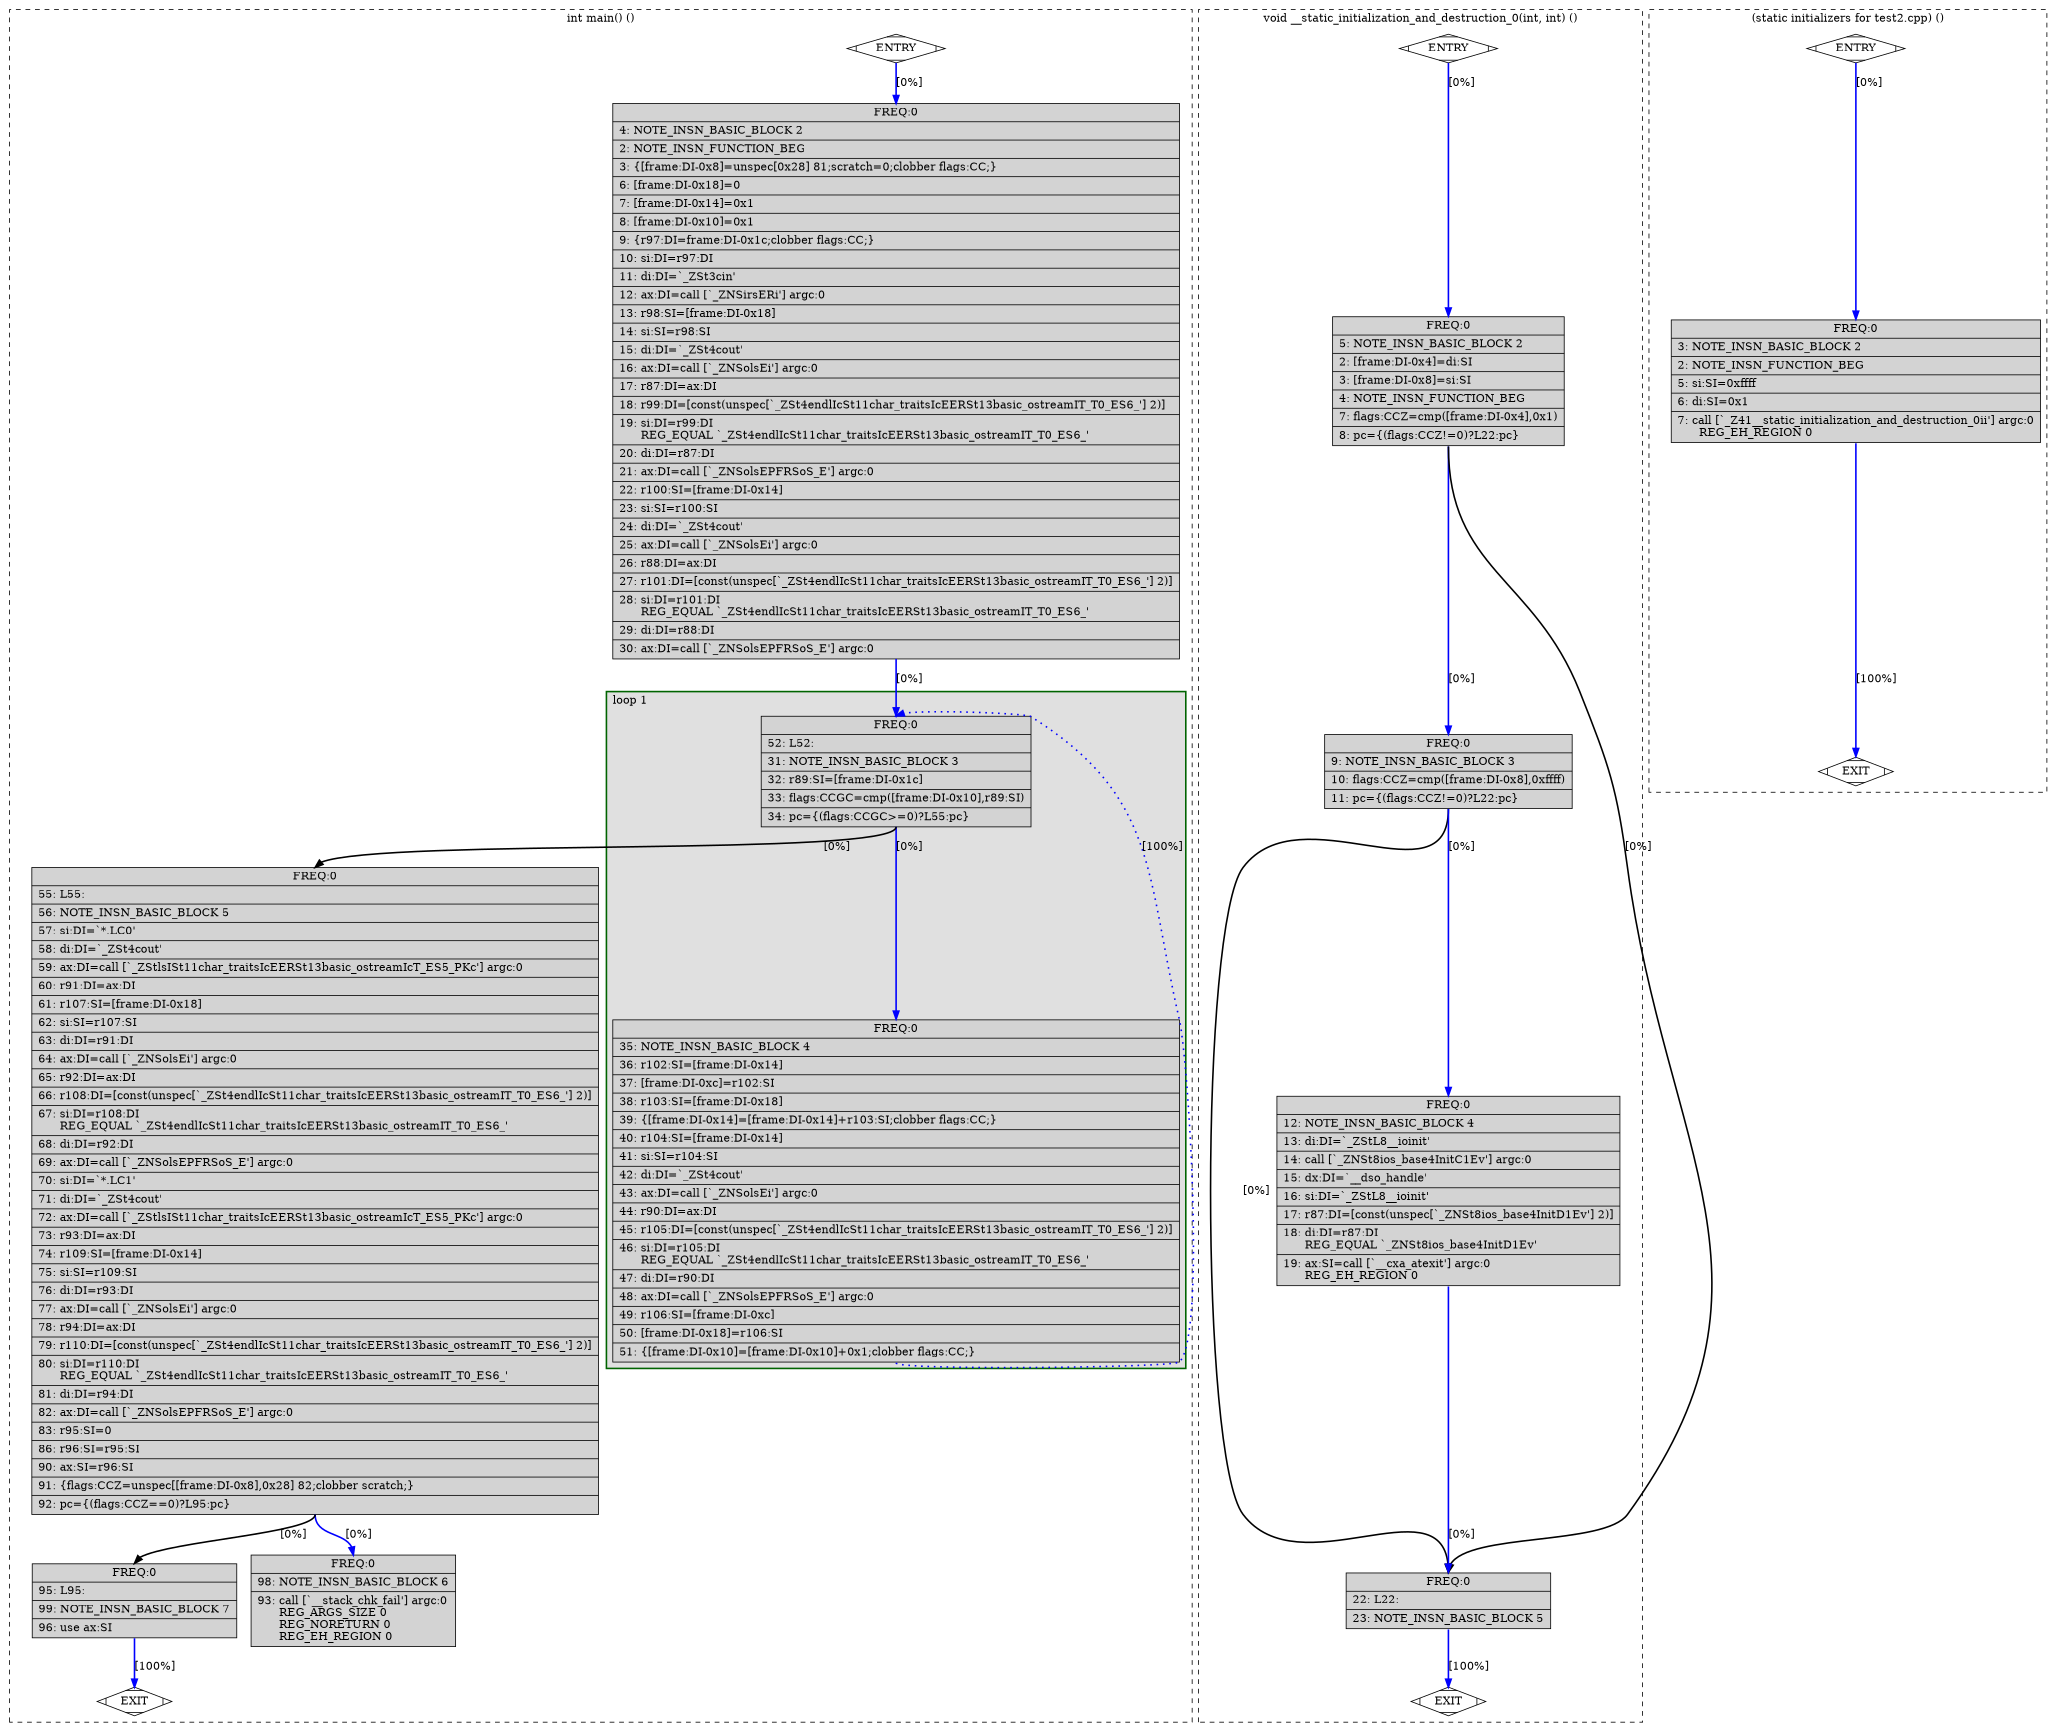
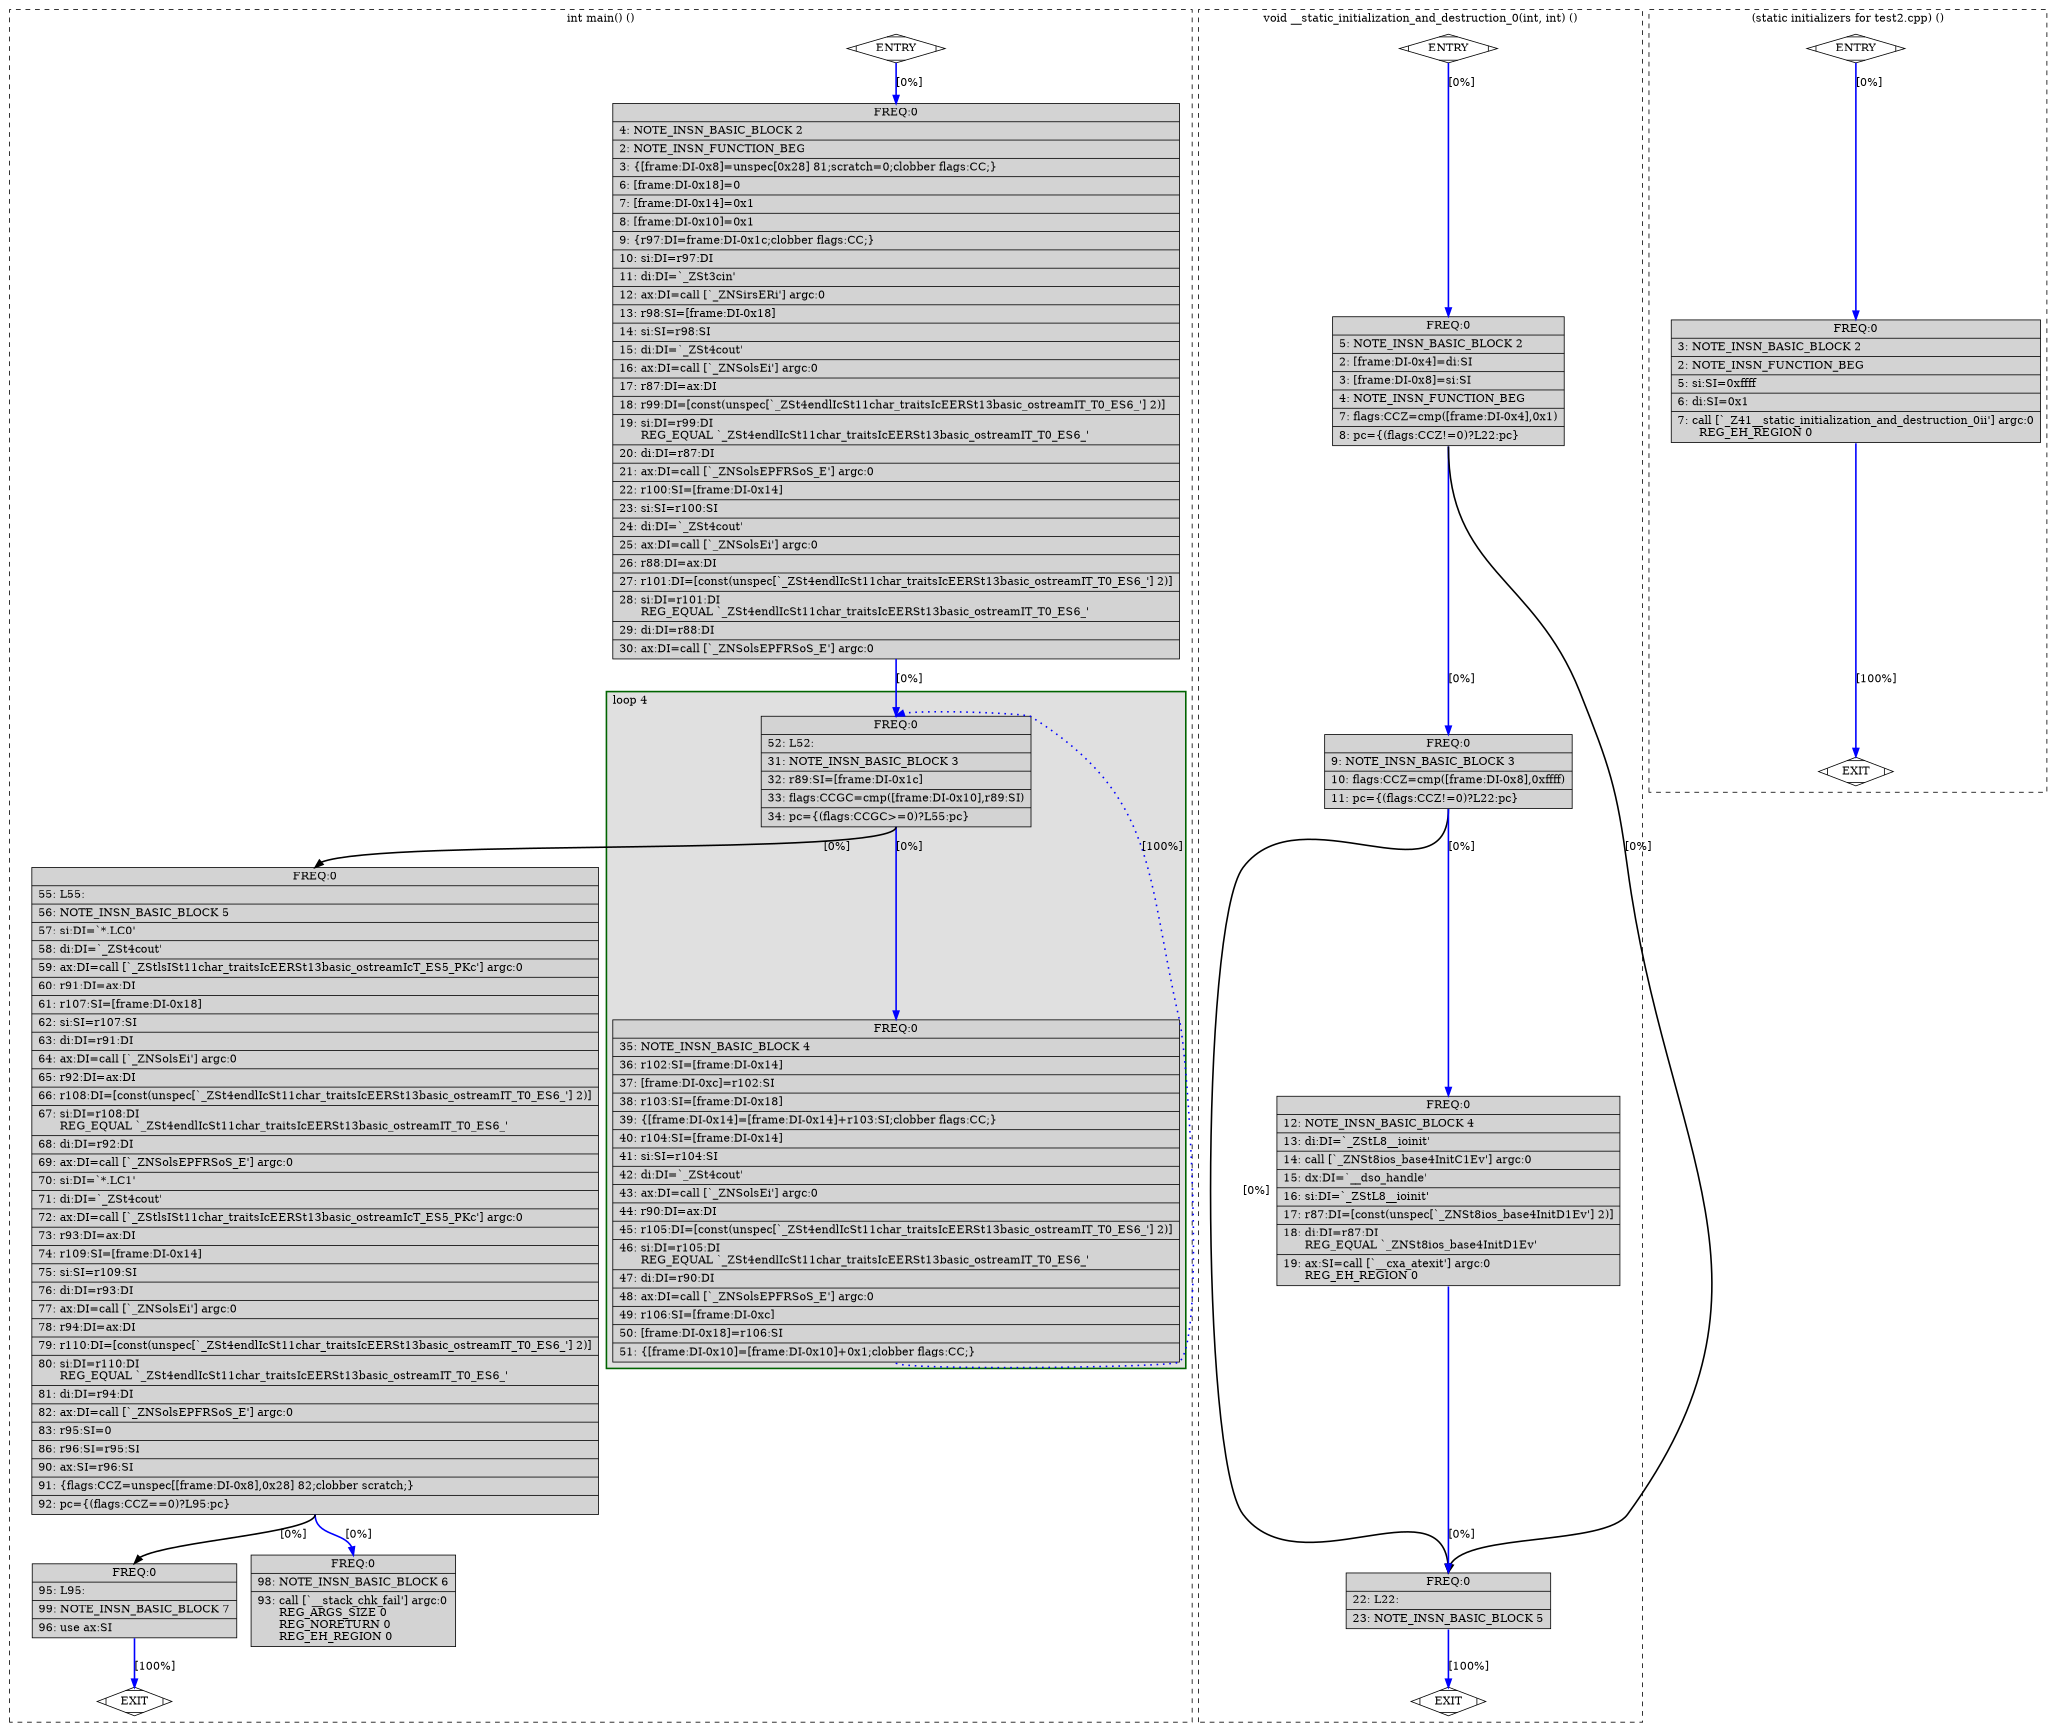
cluster "loop 1": label "loop 1" -> "loop 4"
